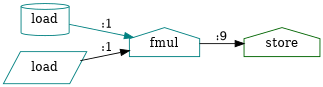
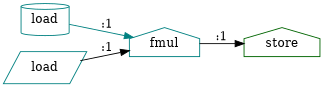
edge "fmul" -> "store": label ":9" -> ":1"
